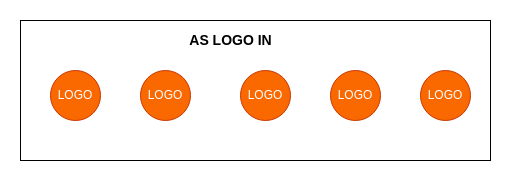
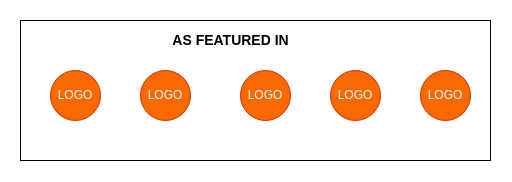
node "AS LOGO IN": label "AS LOGO IN" -> "AS FEATURED IN"
